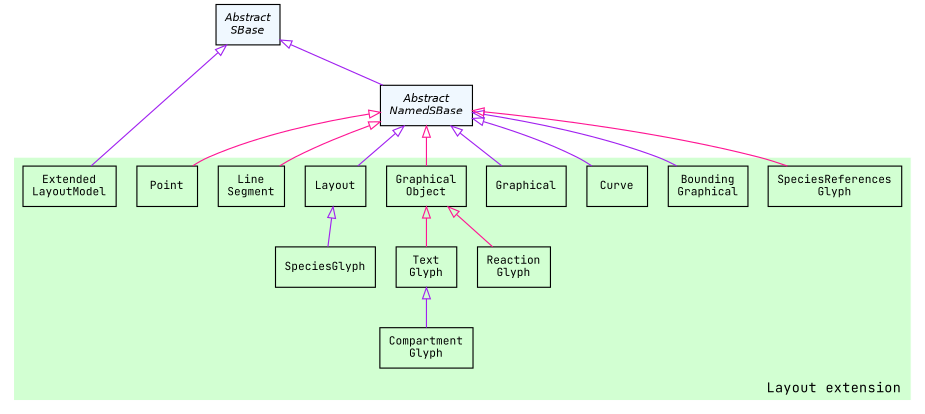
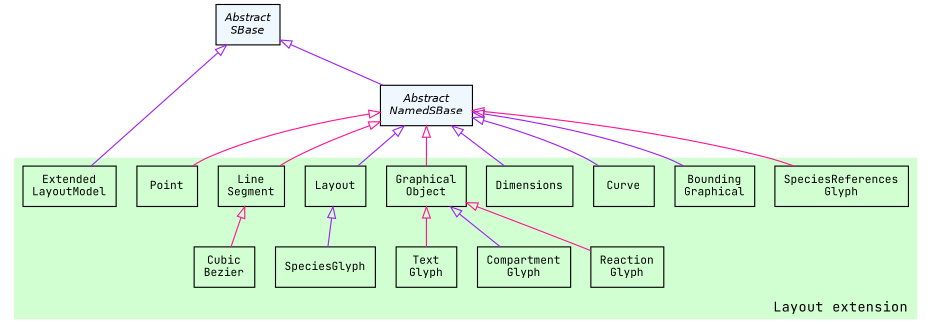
node "Graphical": label "Graphical" -> "Dimensions"
node "Cubic Bezier": added
edge "Compartment Glyph" -> "Text Glyph": now "Compartment Glyph" -> "Graphical Object"
